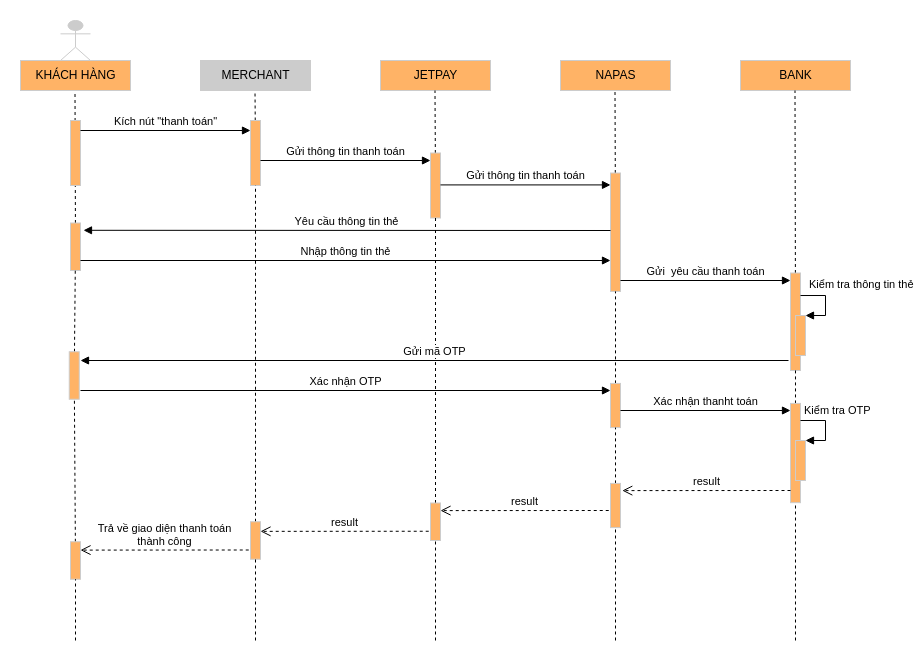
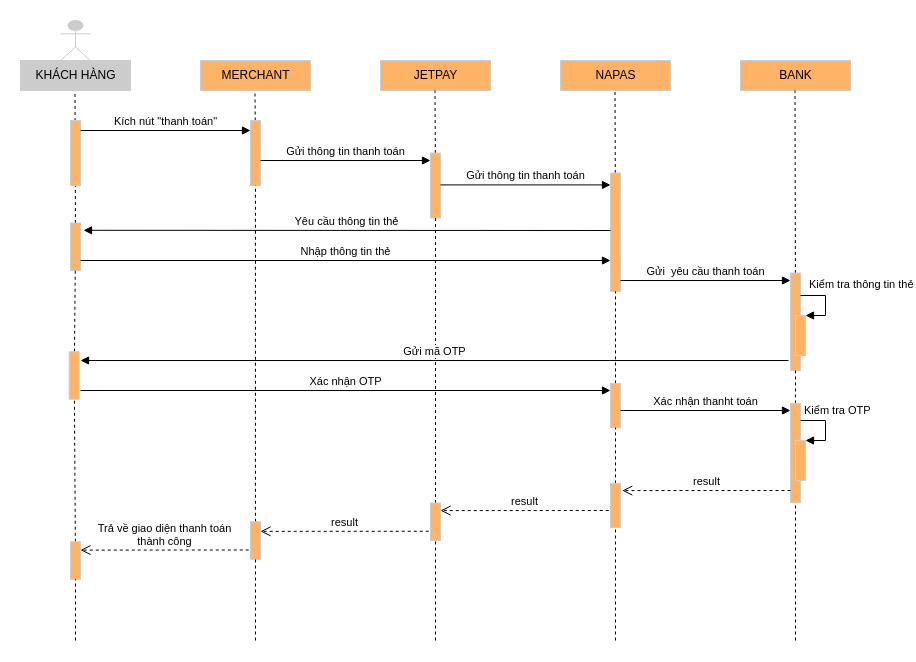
node "KHÁCH HÀNG": fillcolor #ffb366 -> #cccccc
node "MERCHANT": fillcolor #cccccc -> #ffb366
